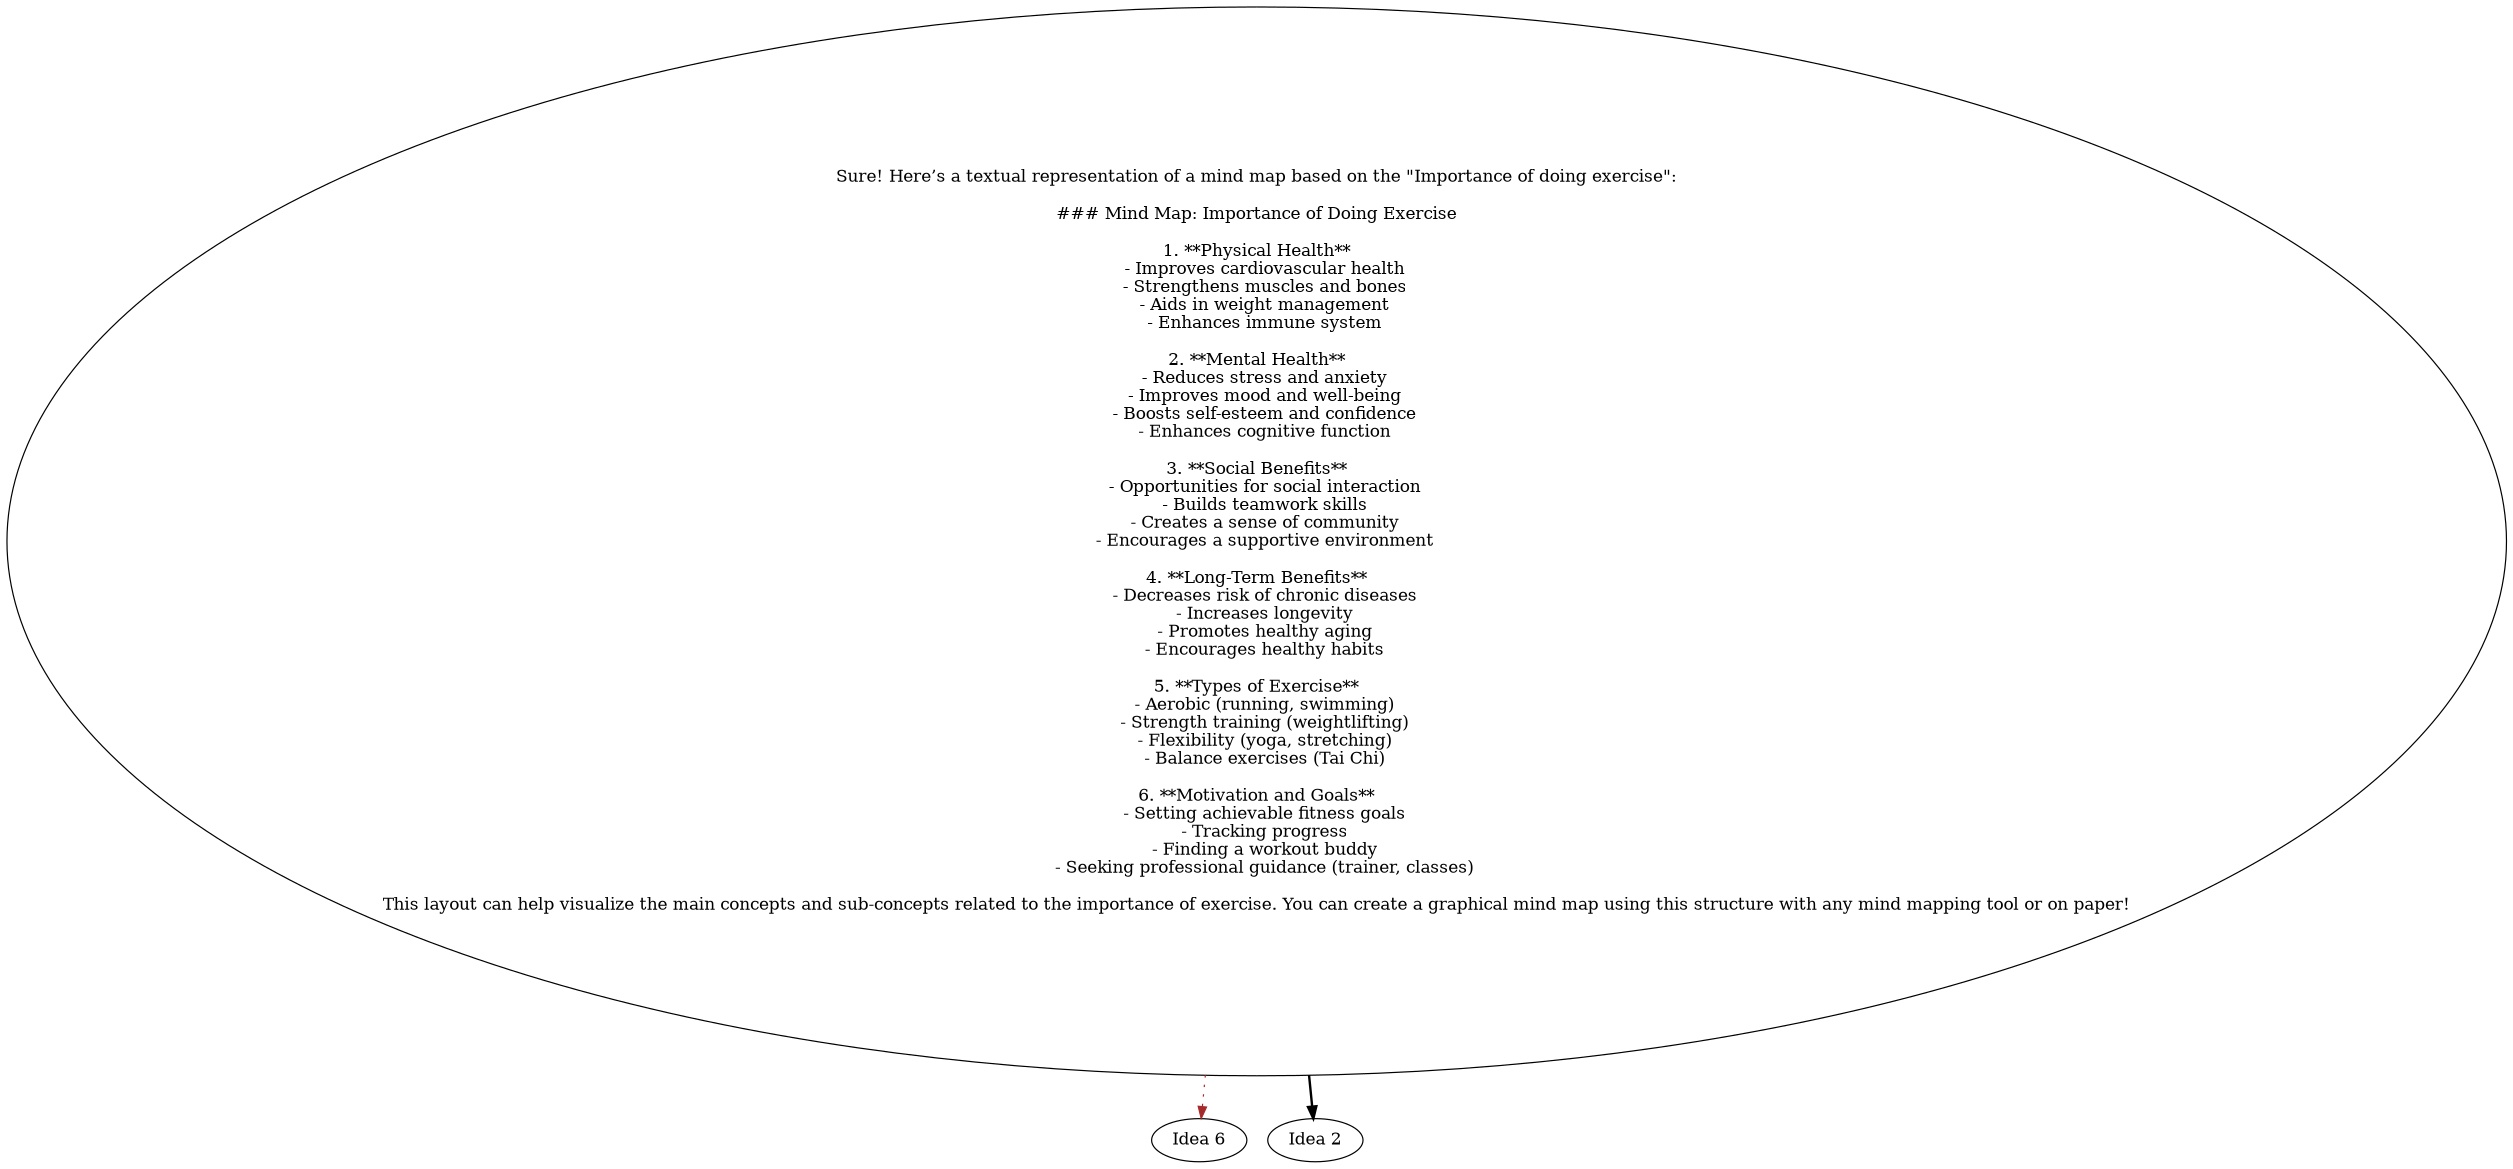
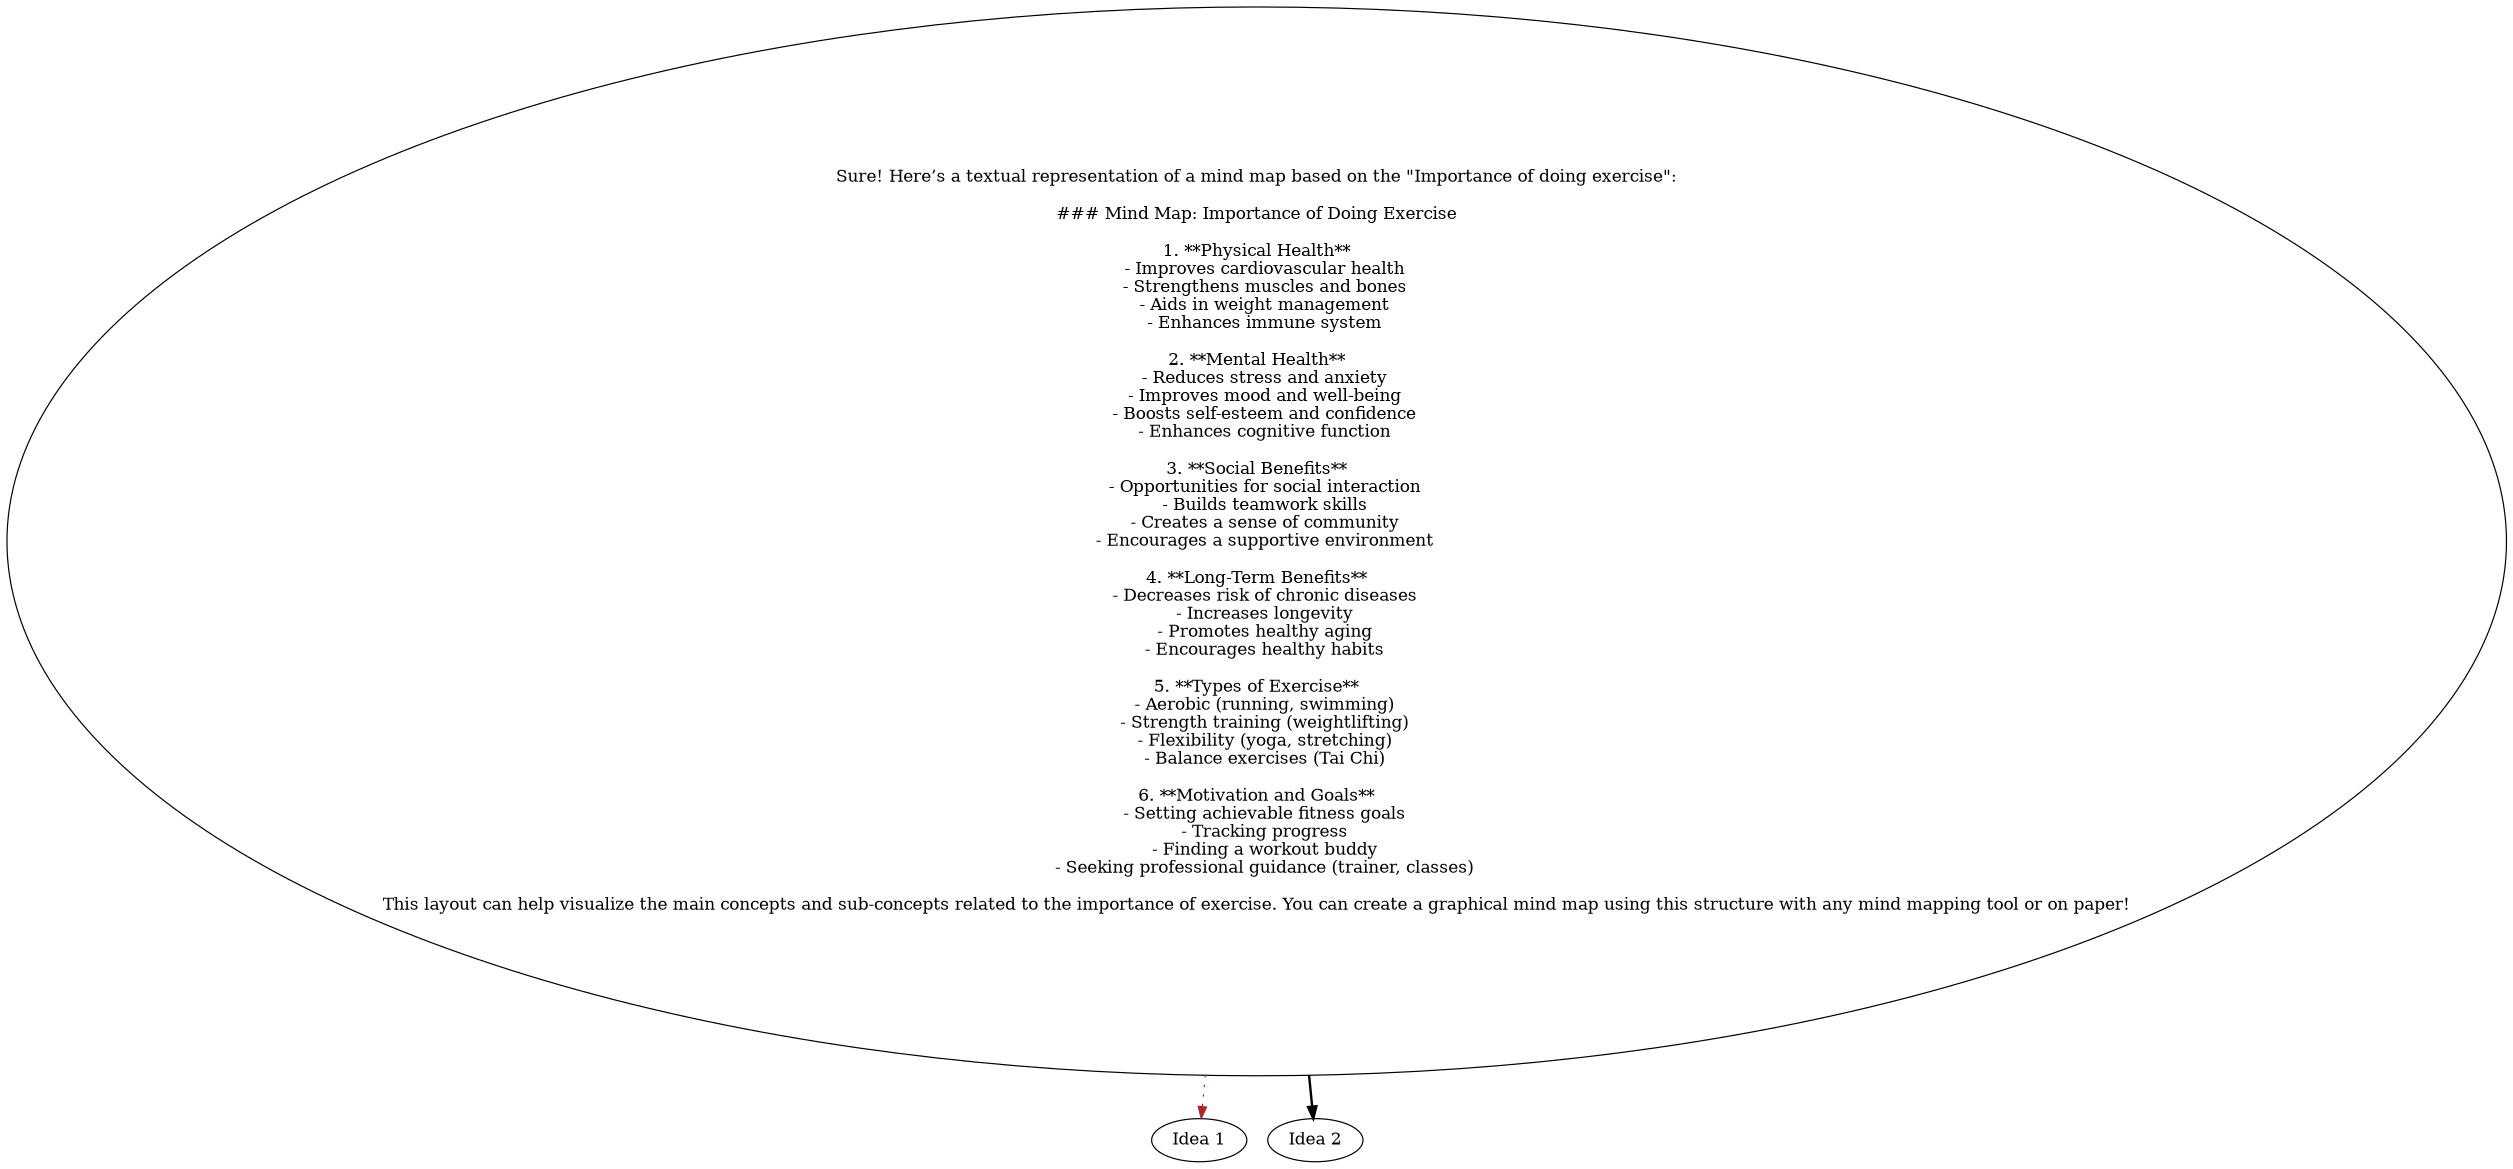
node "Idea 6": label "Idea 6" -> "Idea 1"
